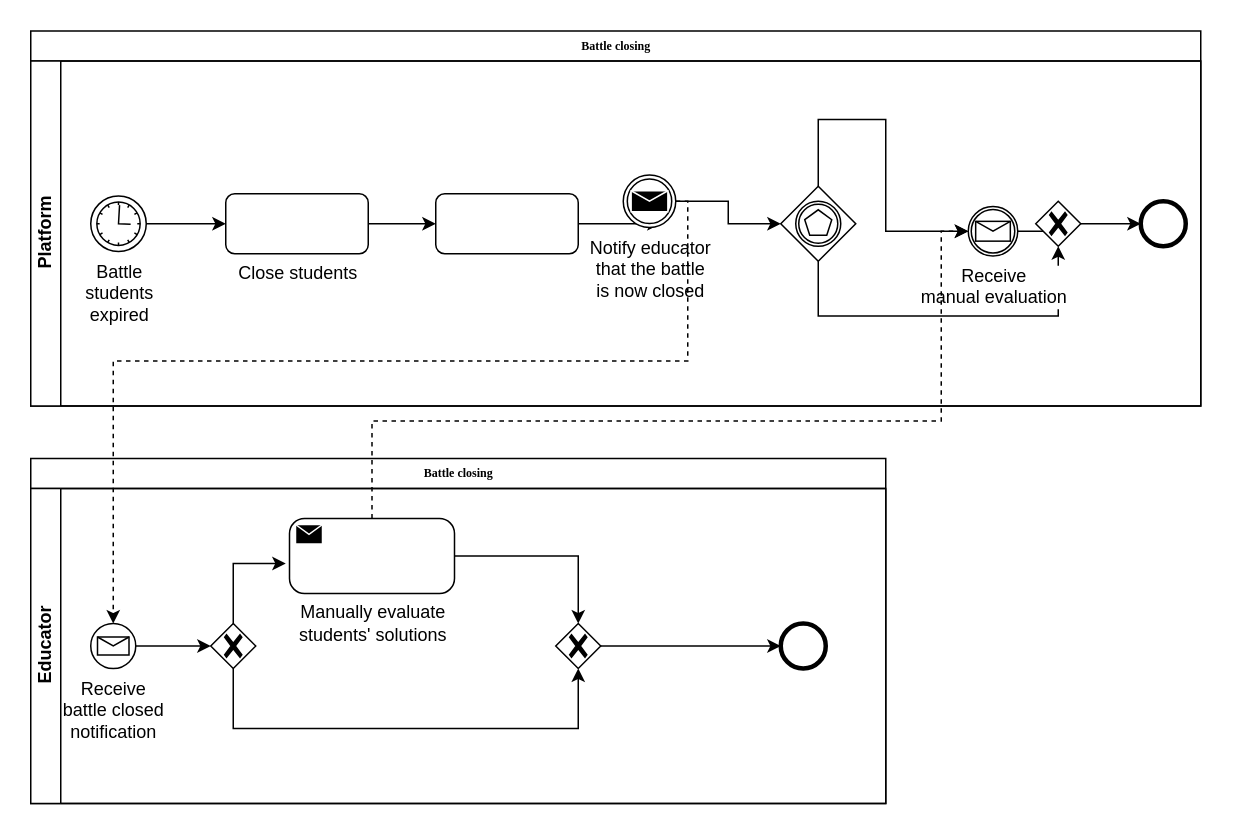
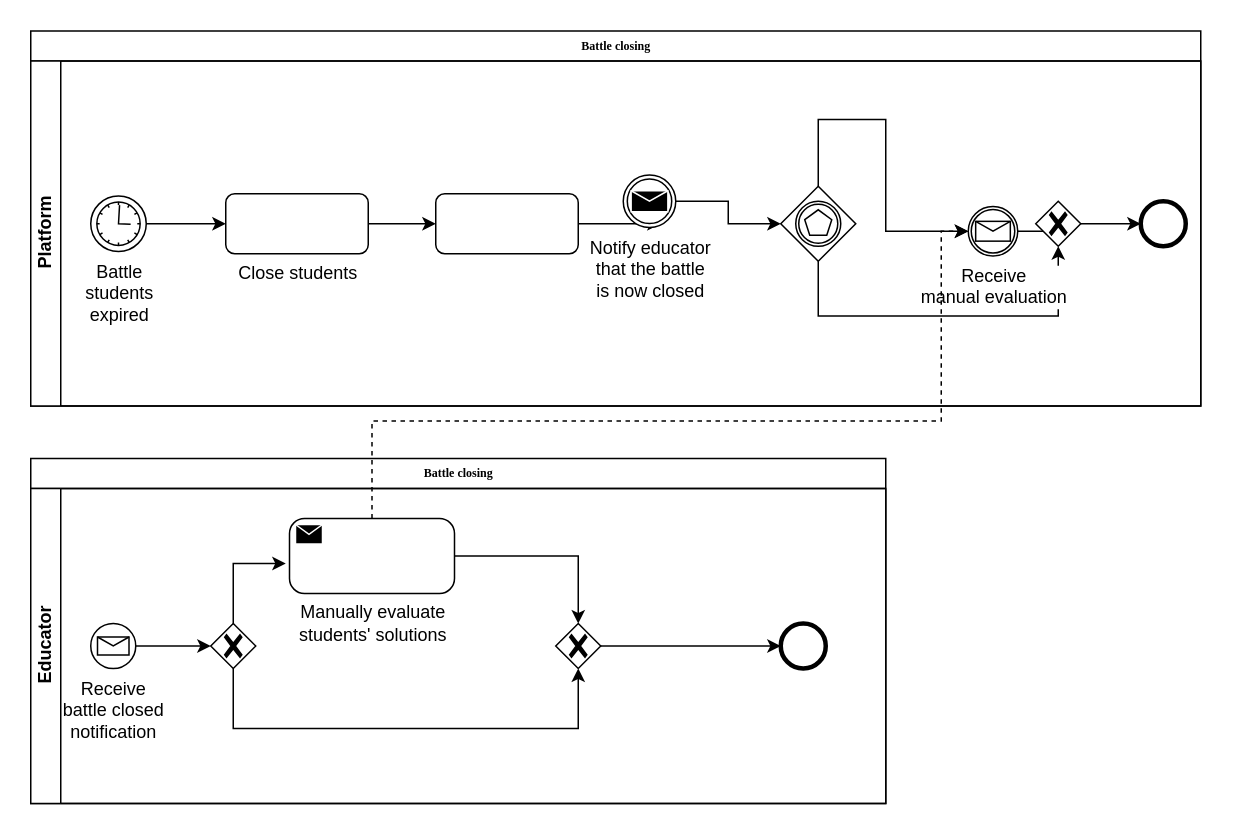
edge "Notify educator that the battle is now closed" -> "Receive battle closed notification": removed
